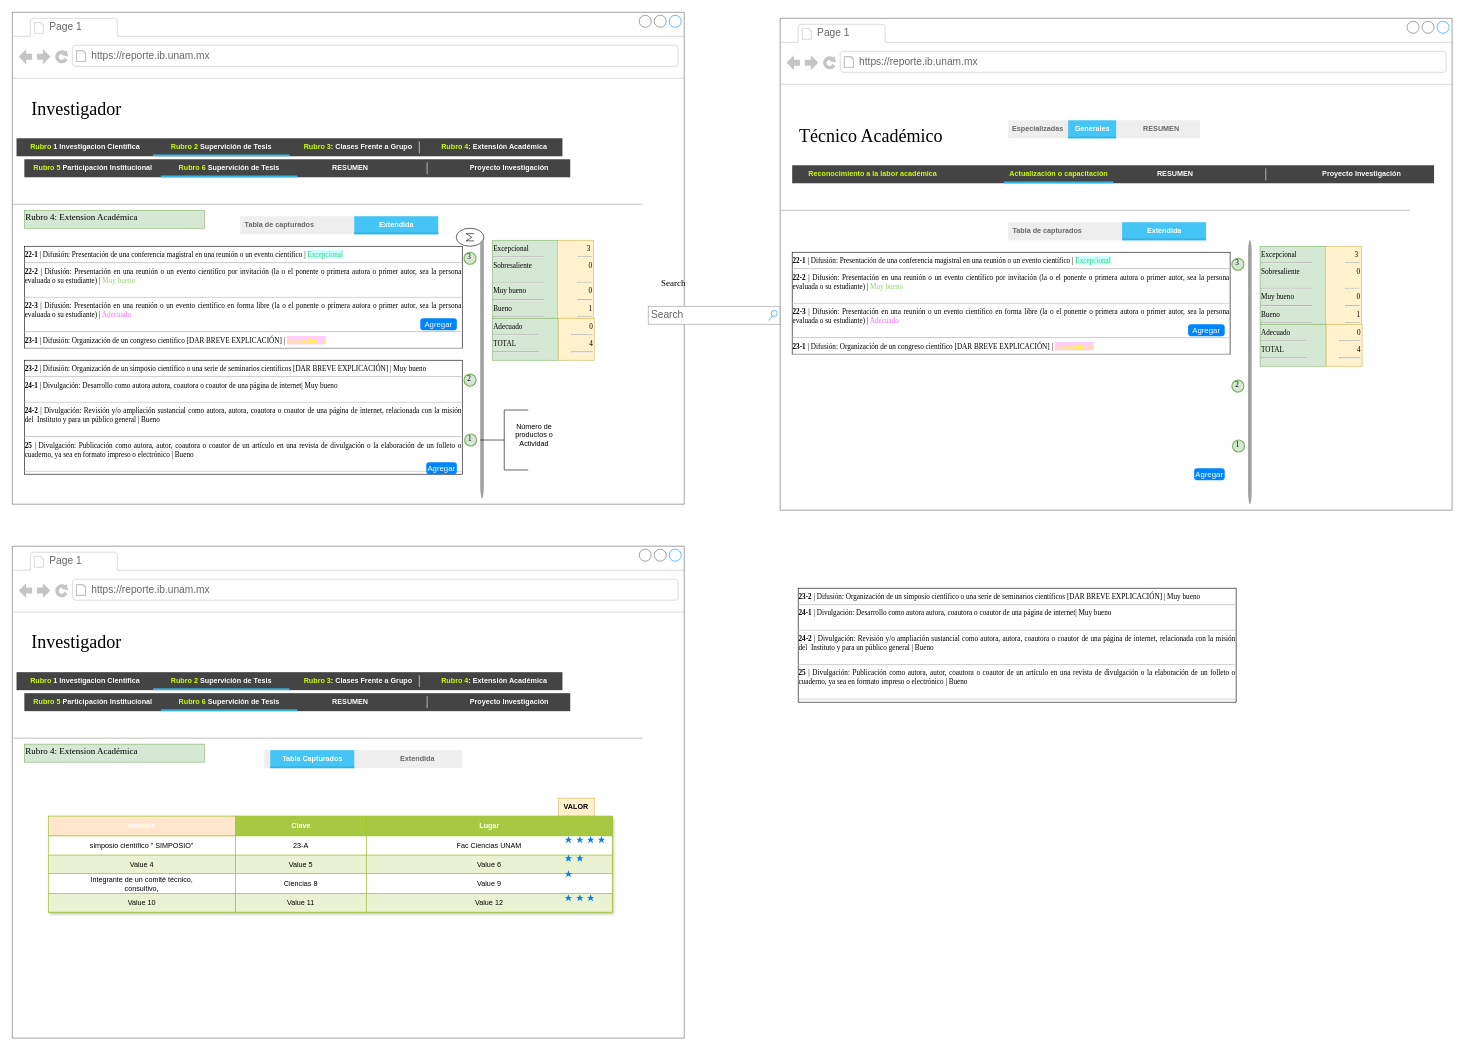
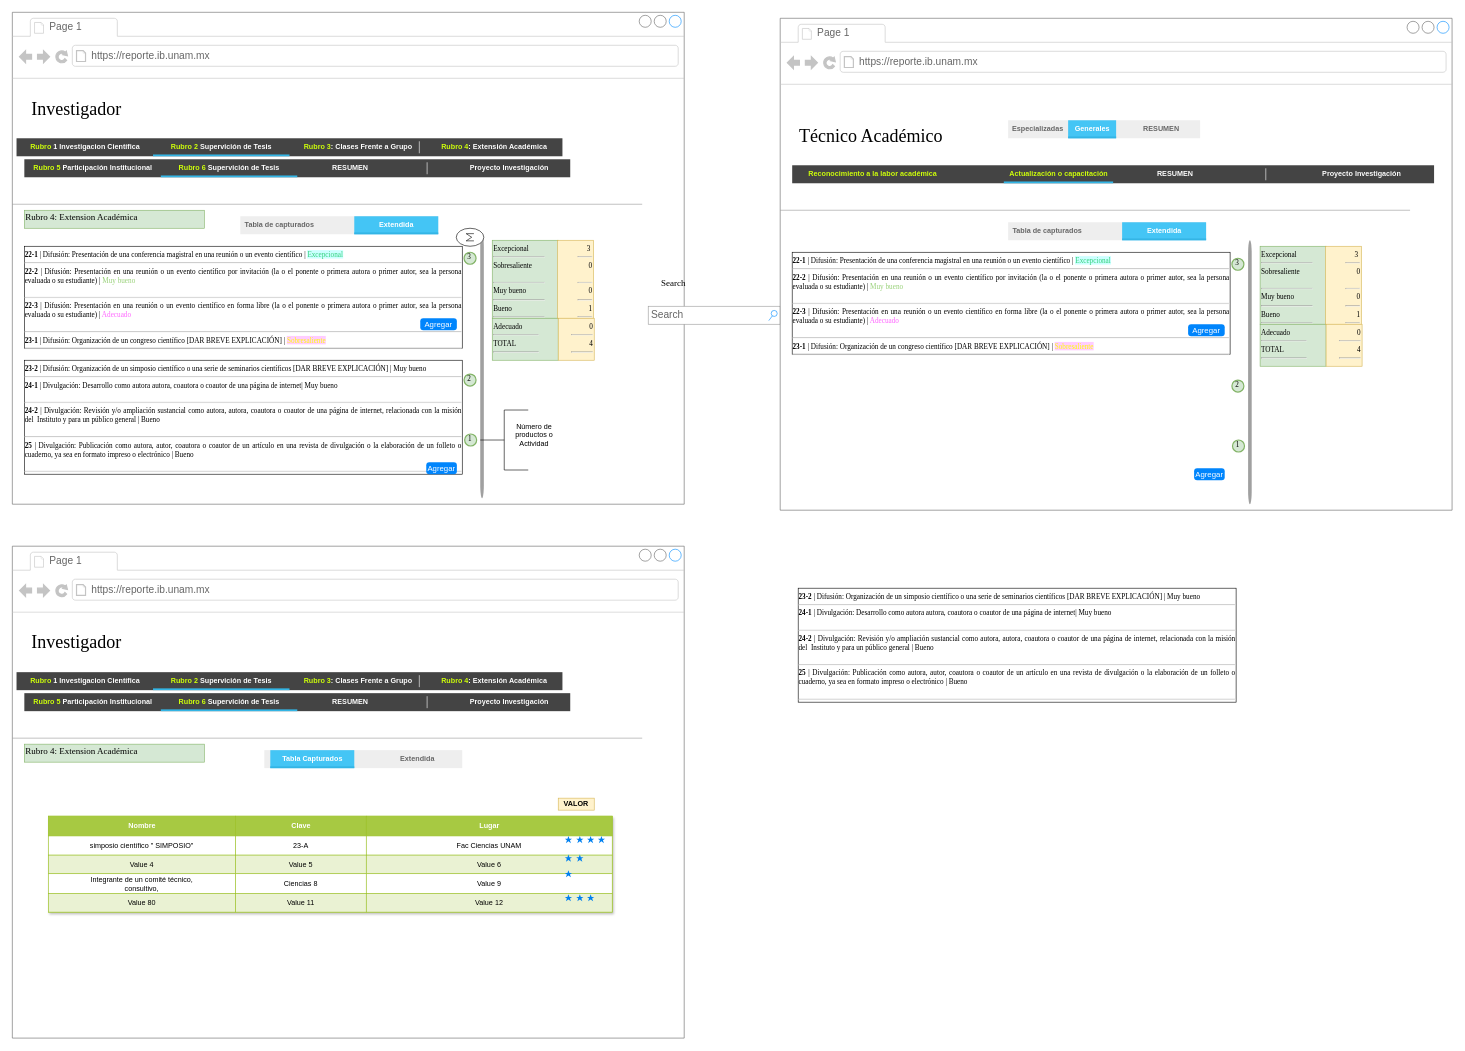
node "VALOR": size 36x18 -> 36x12
node "Nombre": fillcolor #ffe6cc -> #a7c942
node "Value 10": label "Value 10" -> "Value 80"
